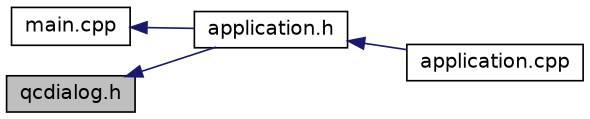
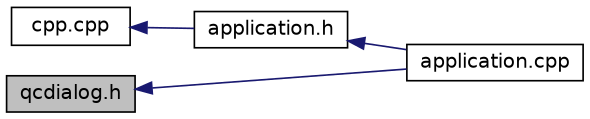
node "main.cpp": label "main.cpp" -> "cpp.cpp"
edge "application.h" -> "qcdialog.h": now "application.cpp" -> "qcdialog.h"
